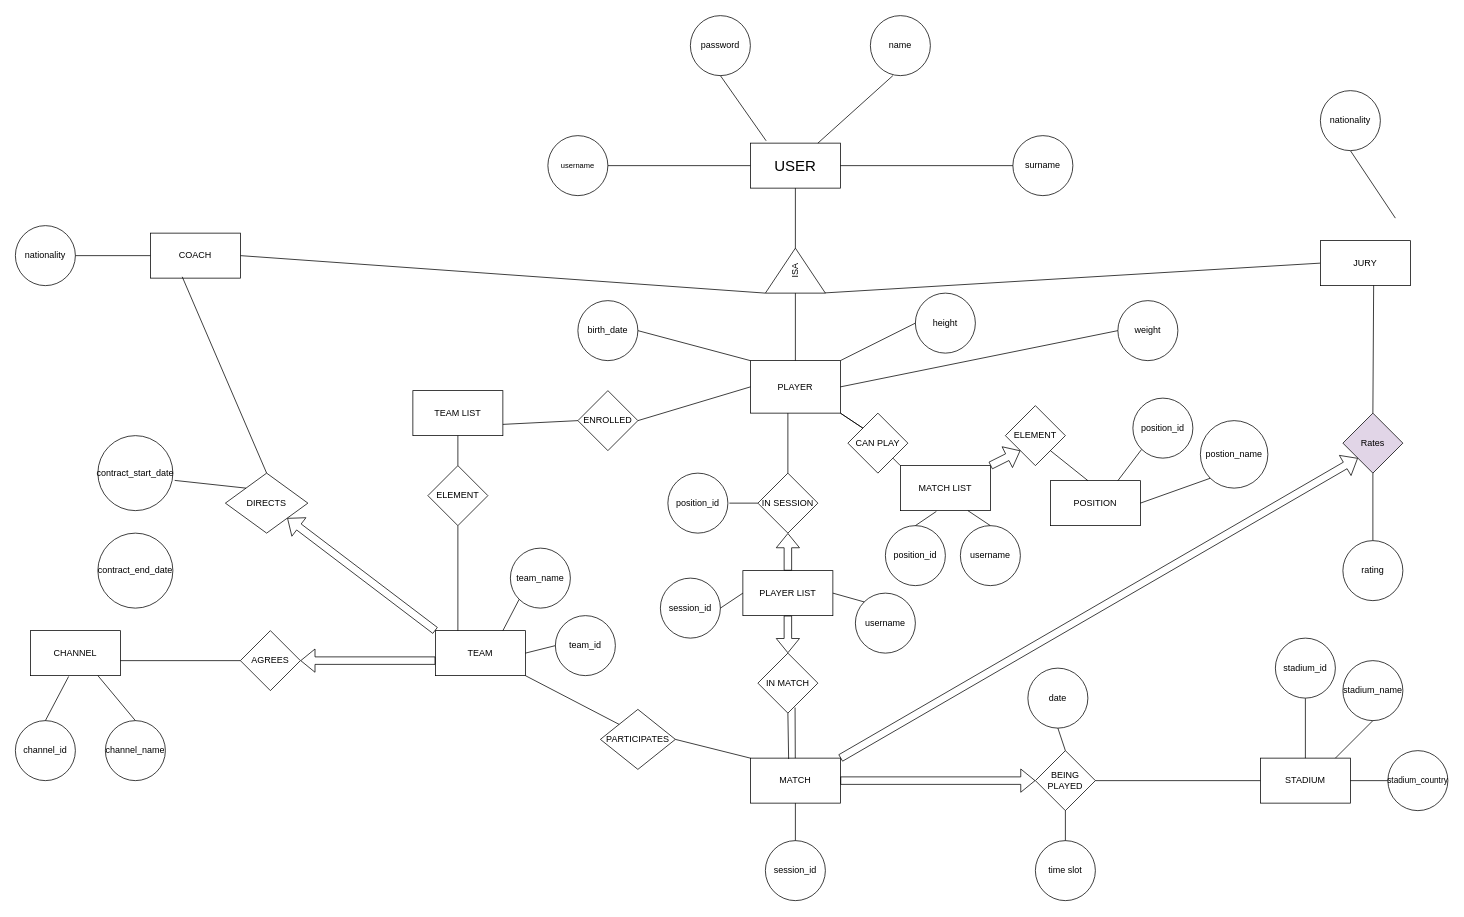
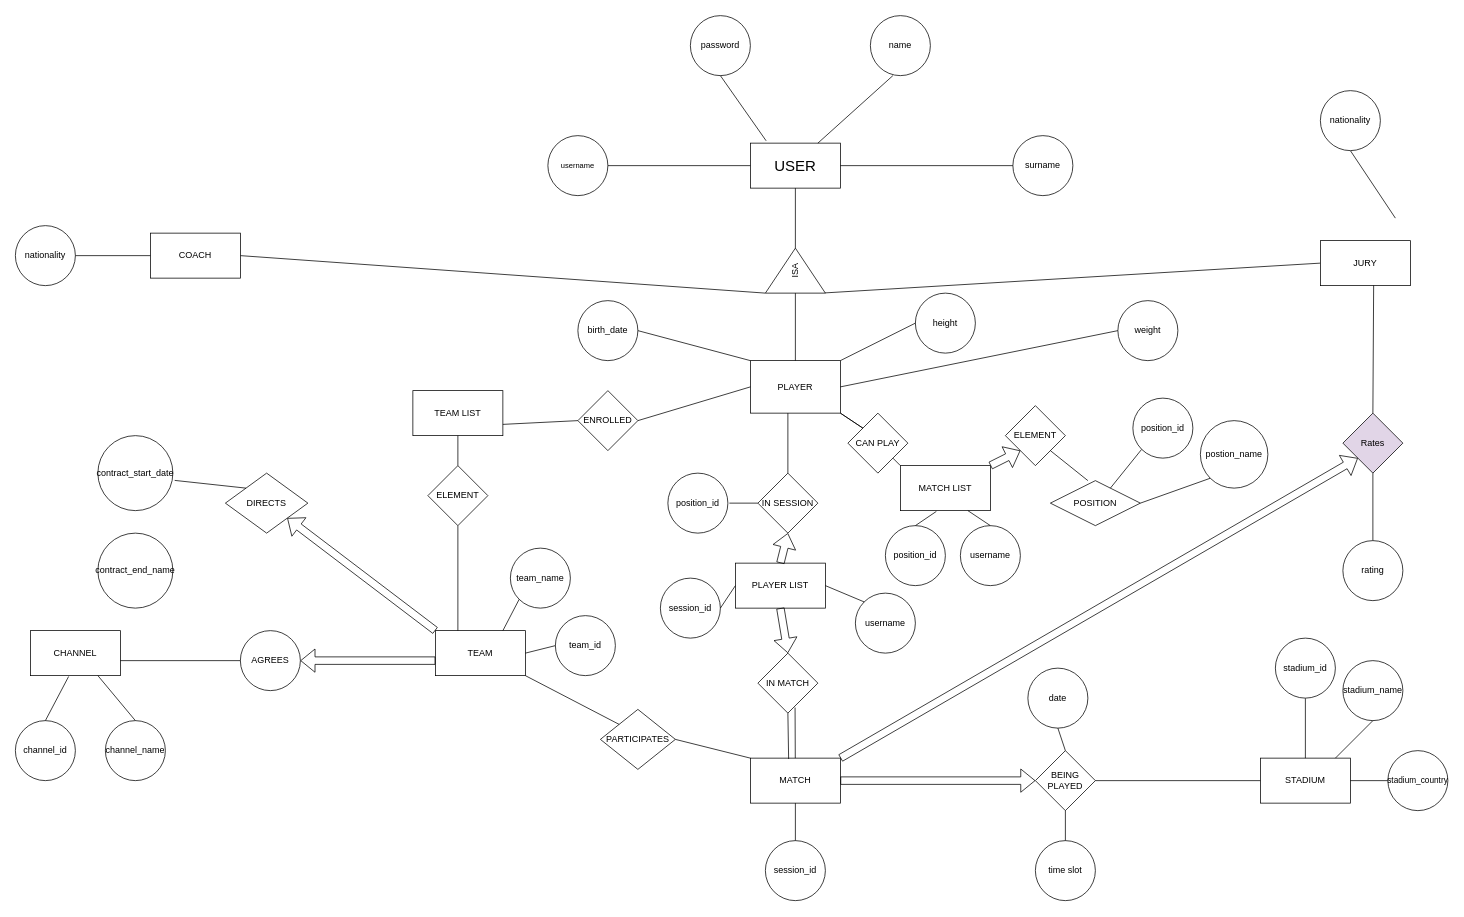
edge "COACH" -- "DIRECTS": removed
node "POSITION": shape rectangle -> diamond
node "contract_end_date": label "contract_end_date" -> "contract_end_name"
node "PLAYER LIST": moved (788, 593) -> (780, 585)
node "AGREES": shape diamond -> ellipse
